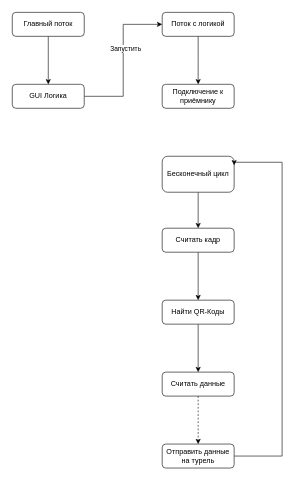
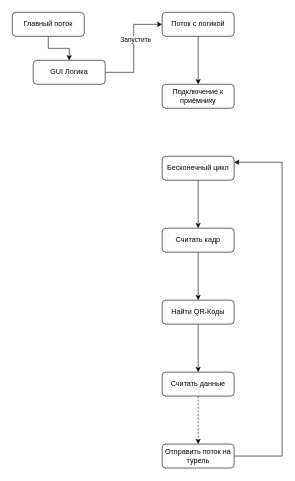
node "GUI Логика": moved (48, 96) -> (69, 72)
node "Бесконечный цикл": size 72x36 -> 72x24
node "Отправить данные на турель": label "Отправить данные на турель" -> "Отправить поток на турель"
